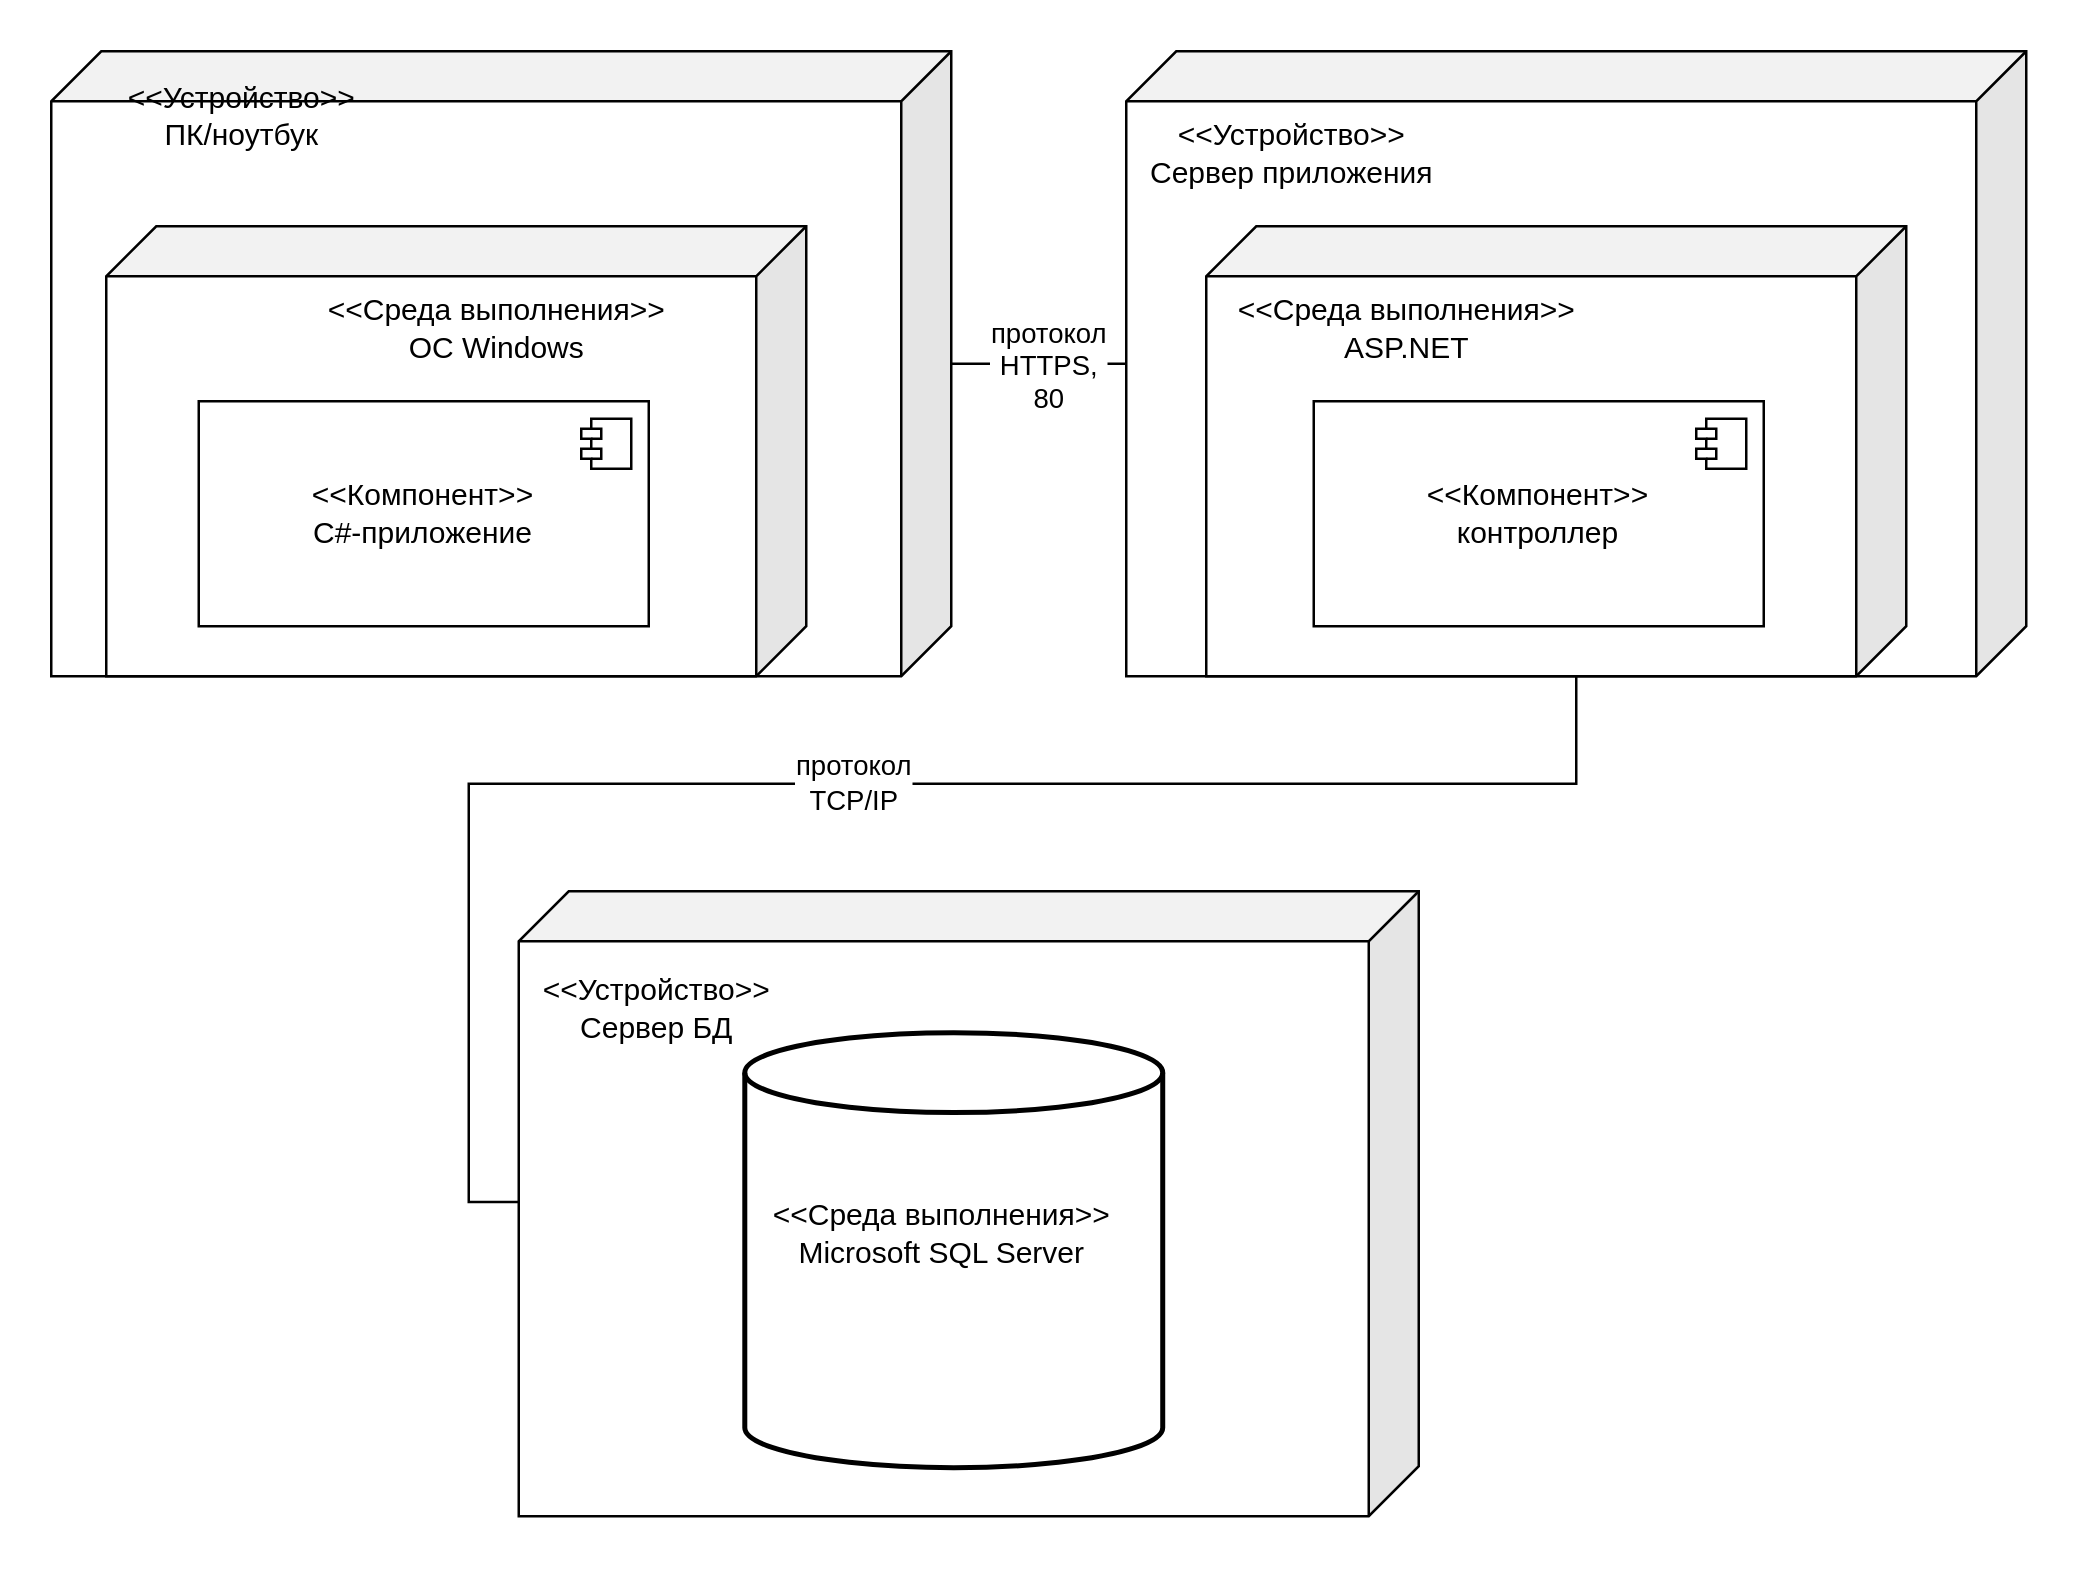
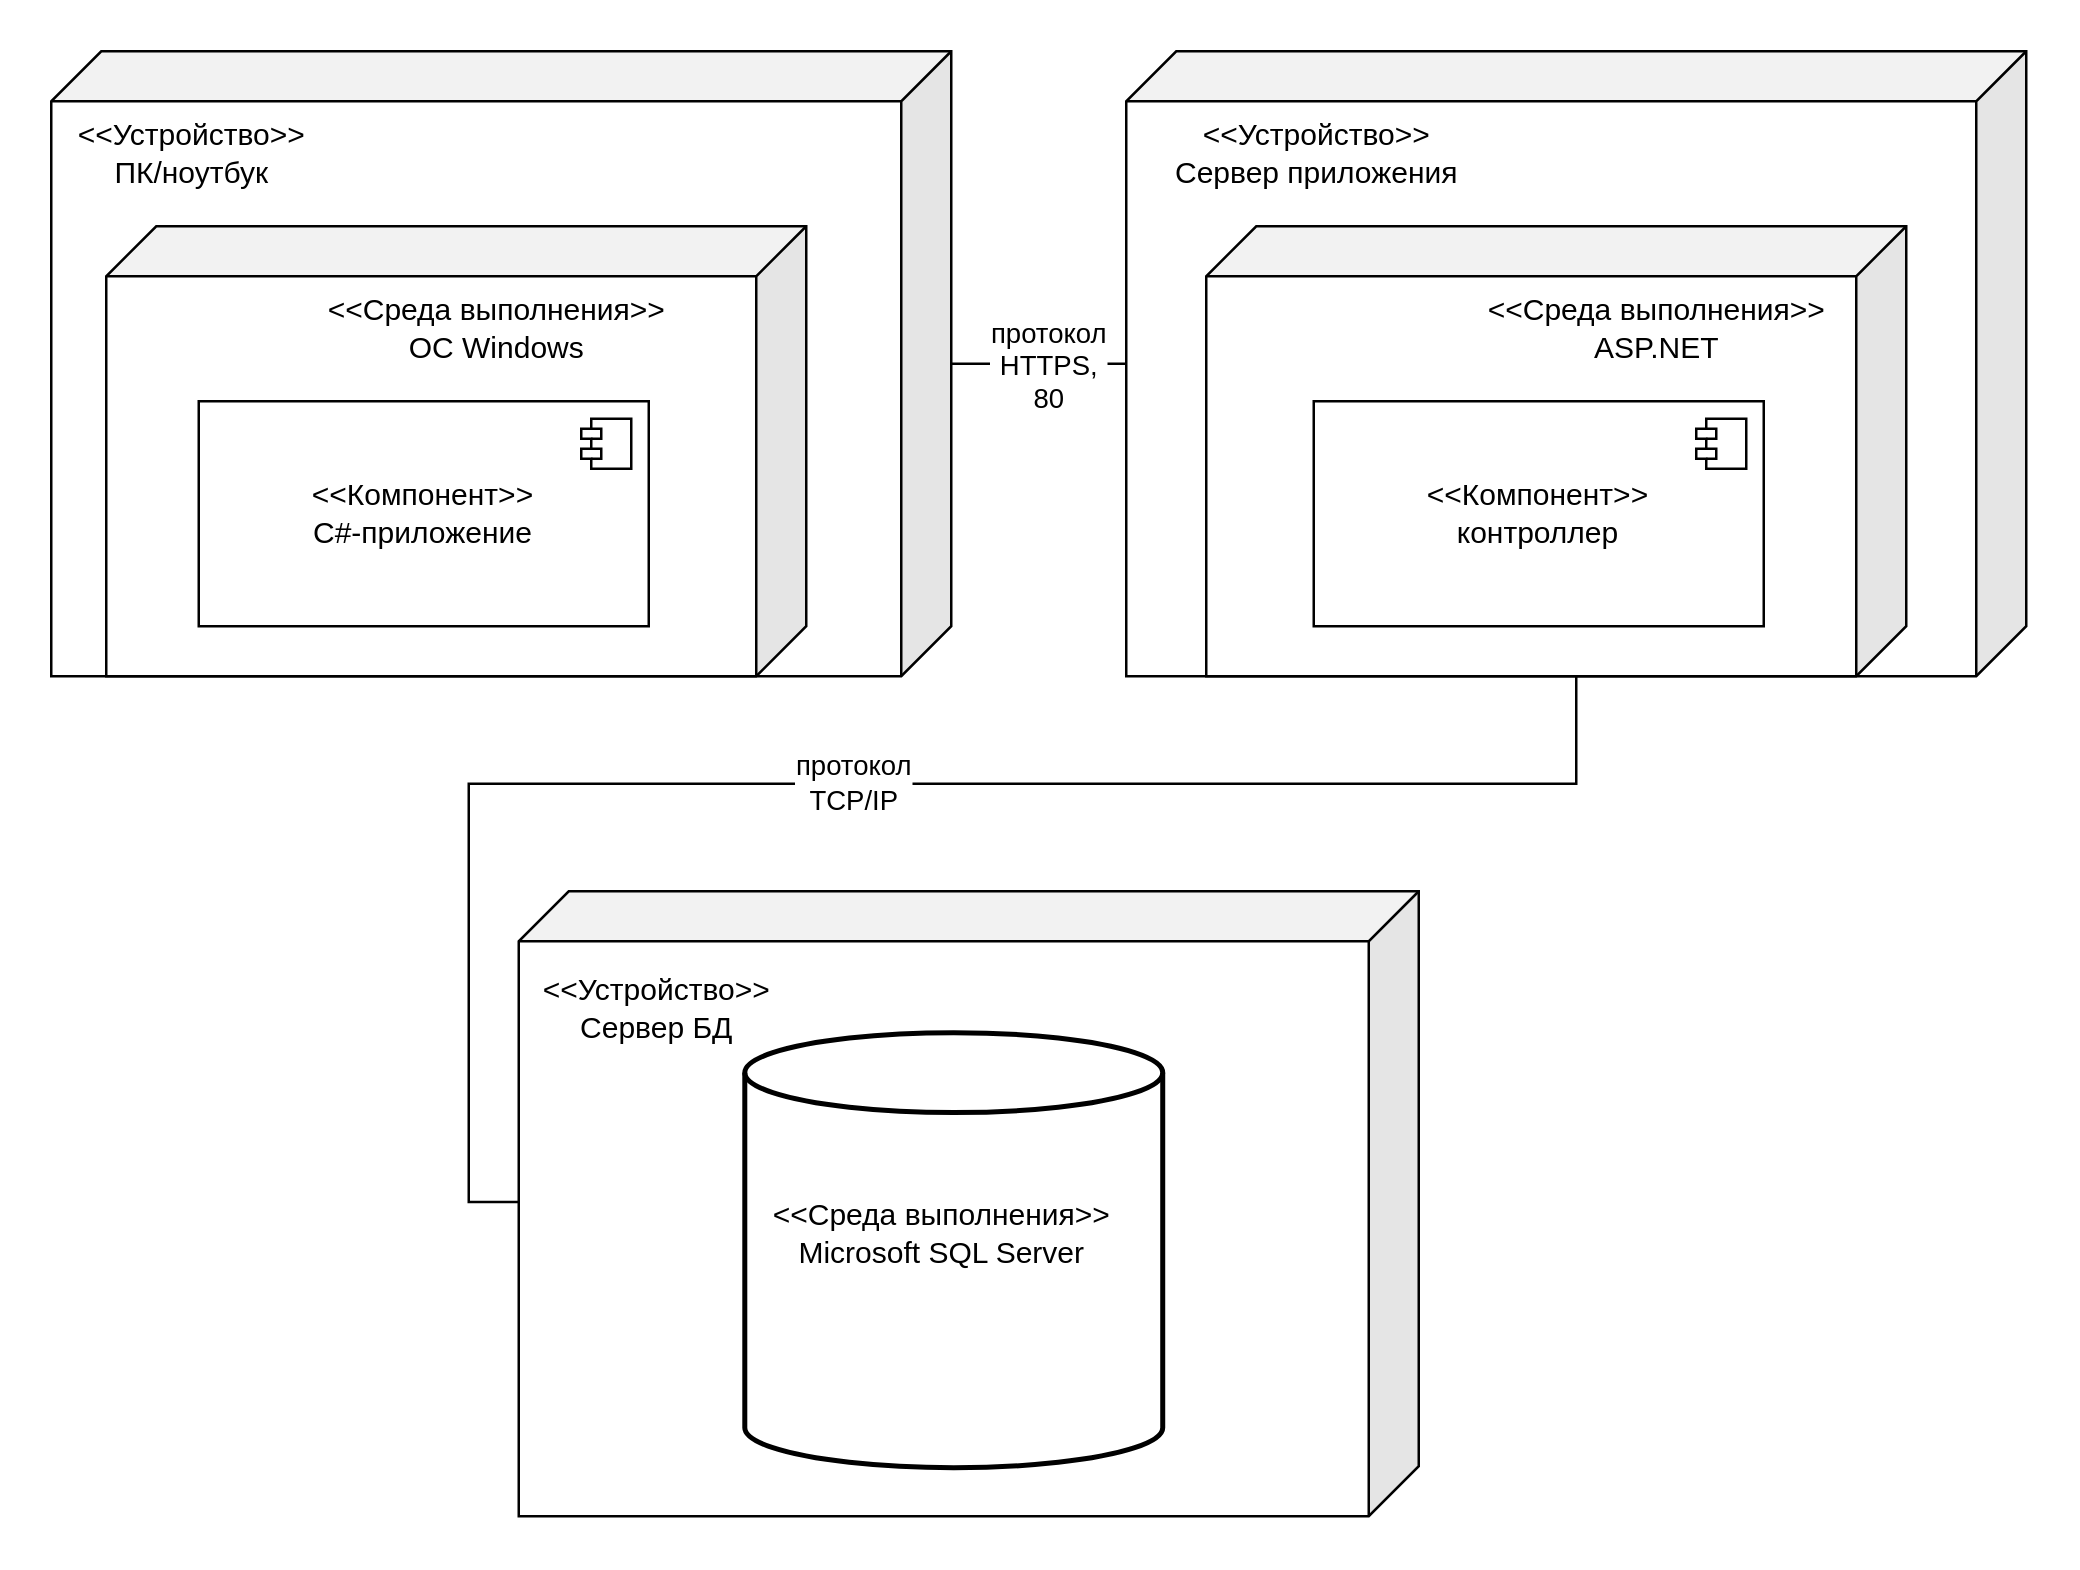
node "<<Устройство>> ПК/ноутбук": moved (240, 115) -> (190, 153)
node "<<Устройство>> Сервер приложения": moved (1290, 153) -> (1315, 153)
node "<<Среда выполнения>> ASP.NET": moved (1405, 328) -> (1655, 328)
